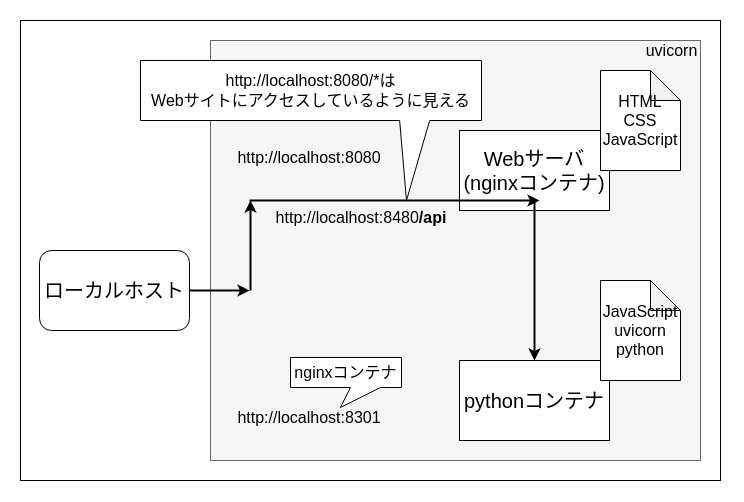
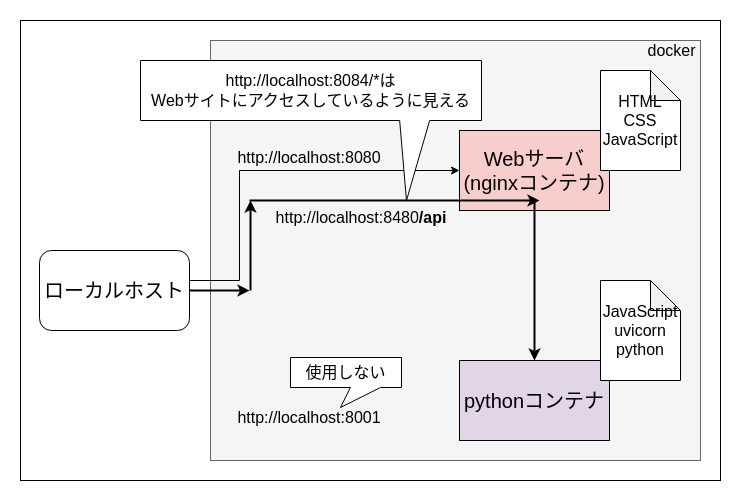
node "uvicorn": label "uvicorn" -> "docker"
node "http://localhost:8080/*は Webサイトにアクセスしているように見える": label "http://localhost:8080/*は Webサイトにアクセスしているように見える" -> "http://localhost:8084/*は Webサイトにアクセスしているように見える"
edge "ローカルホスト" -> "Webサーバ (nginxコンテナ)": added
node "Webサーバ (nginxコンテナ)": fillcolor #ffffff -> #f8cecc
node "nginxコンテナ": label "nginxコンテナ" -> "使用しない"
node "pythonコンテナ": fillcolor #ffffff -> #e1d5e7
node "http://localhost:8301": label "http://localhost:8301" -> "http://localhost:8001"
